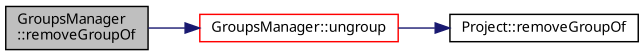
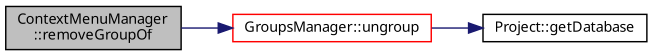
node "GroupsManager ::removeGroupOf": label "GroupsManager ::removeGroupOf" -> "ContextMenuManager ::removeGroupOf"
node "Project::removeGroupOf": label "Project::removeGroupOf" -> "Project::getDatabase"
